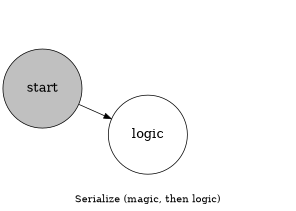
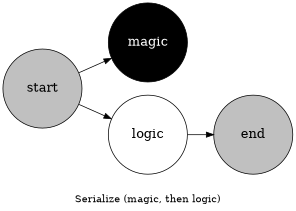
node "magic": added
node "end": added
